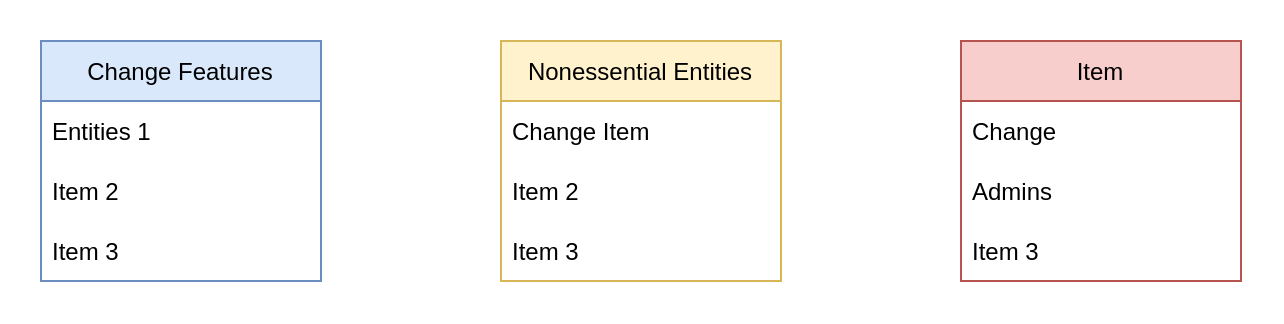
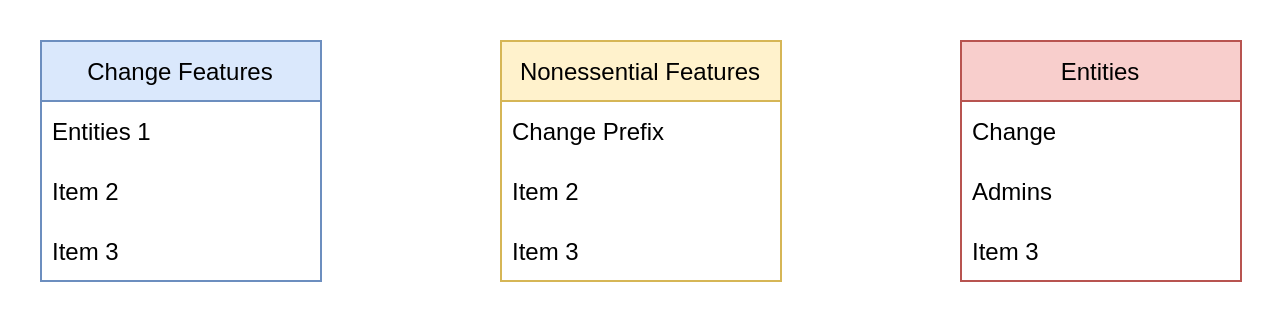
node "Nonessential Entities": label "Nonessential Entities" -> "Nonessential Features"
node "Item": label "Item" -> "Entities"
node "Change Item": label "Change Item" -> "Change Prefix"
